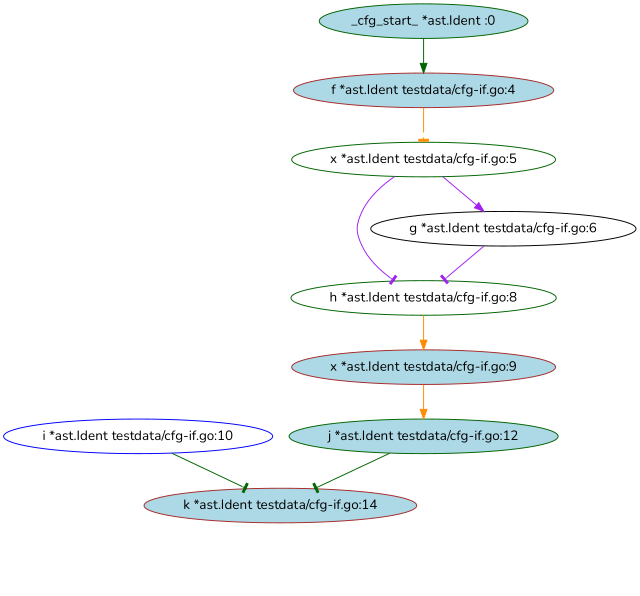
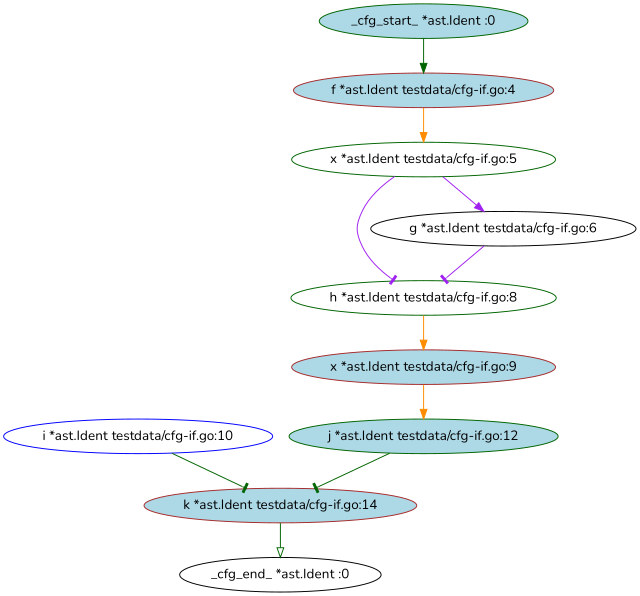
edge "f *ast.Ident testdata/cfg-if.go:4" -> "x *ast.Ident testdata/cfg-if.go:5": arrowhead tee -> normal
node "_cfg_end_ *ast.Ident :0": added
